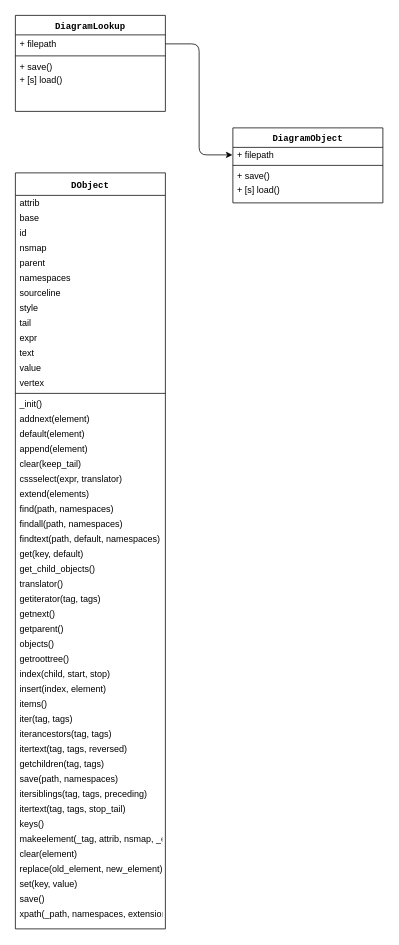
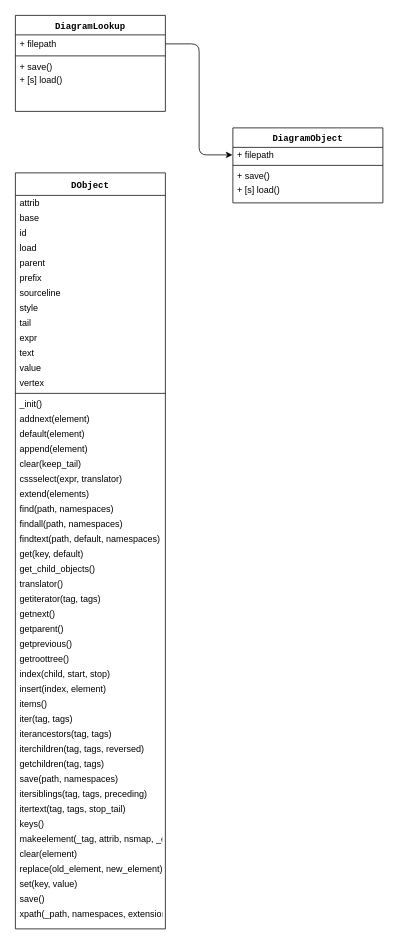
node "nsmap": label "nsmap" -> "load"
node "namespaces": label "namespaces" -> "prefix"
node "objects()": label "objects()" -> "getprevious()"
node "itertext(tag, tags, reversed)": label "itertext(tag, tags, reversed)" -> "iterchildren(tag, tags, reversed)"
